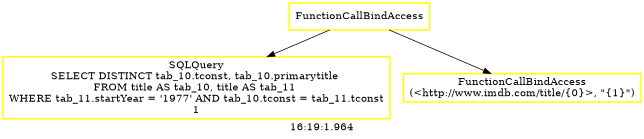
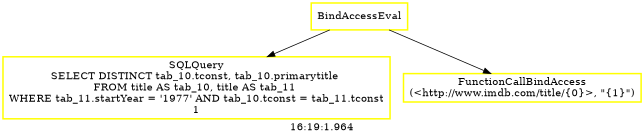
node "FunctionCallBindAccess": label "FunctionCallBindAccess" -> "BindAccessEval"
